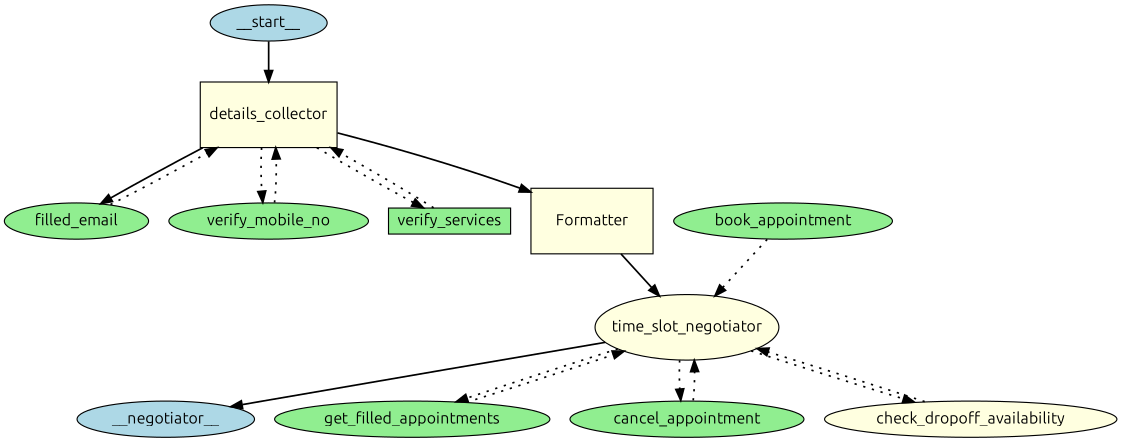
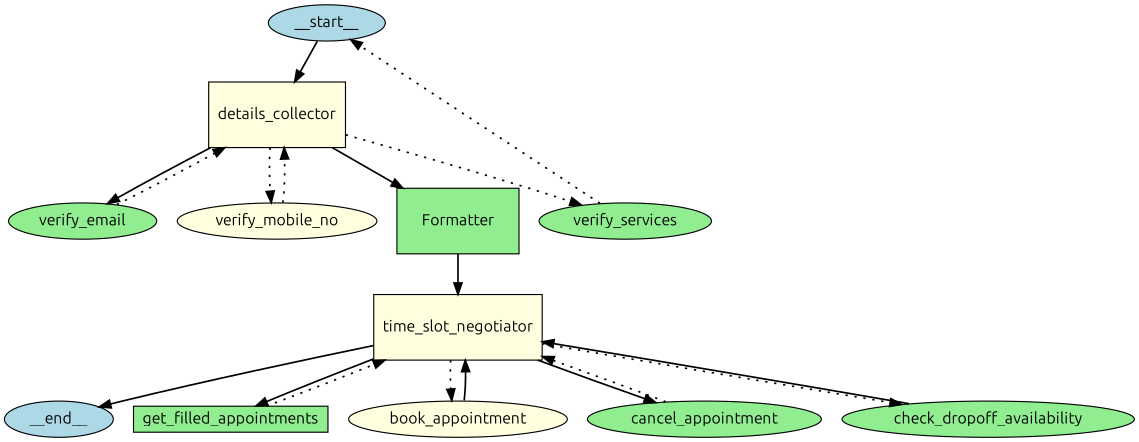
edge "verify_services" -> "details_collector": now "verify_services" -> "__start__"
node "filled_email": label "filled_email" -> "verify_email"
node "verify_mobile_no": fillcolor lightgreen -> lightyellow
node "verify_services": shape box -> ellipse
node "Formatter": fillcolor lightyellow -> lightgreen
node "book_appointment": fillcolor lightgreen -> lightyellow
edge "book_appointment" -> "time_slot_negotiator": style dotted -> solid
node "time_slot_negotiator": shape ellipse -> box
edge "time_slot_negotiator" -> "get_filled_appointments": style dotted -> solid
edge "time_slot_negotiator" -> "book_appointment": added
edge "time_slot_negotiator" -> "cancel_appointment": style dotted -> solid
edge "check_dropoff_availability" -> "time_slot_negotiator": style dotted -> solid
node "__negotiator__": label "__negotiator__" -> "__end__"
node "get_filled_appointments": shape ellipse -> box
node "check_dropoff_availability": fillcolor lightyellow -> lightgreen
